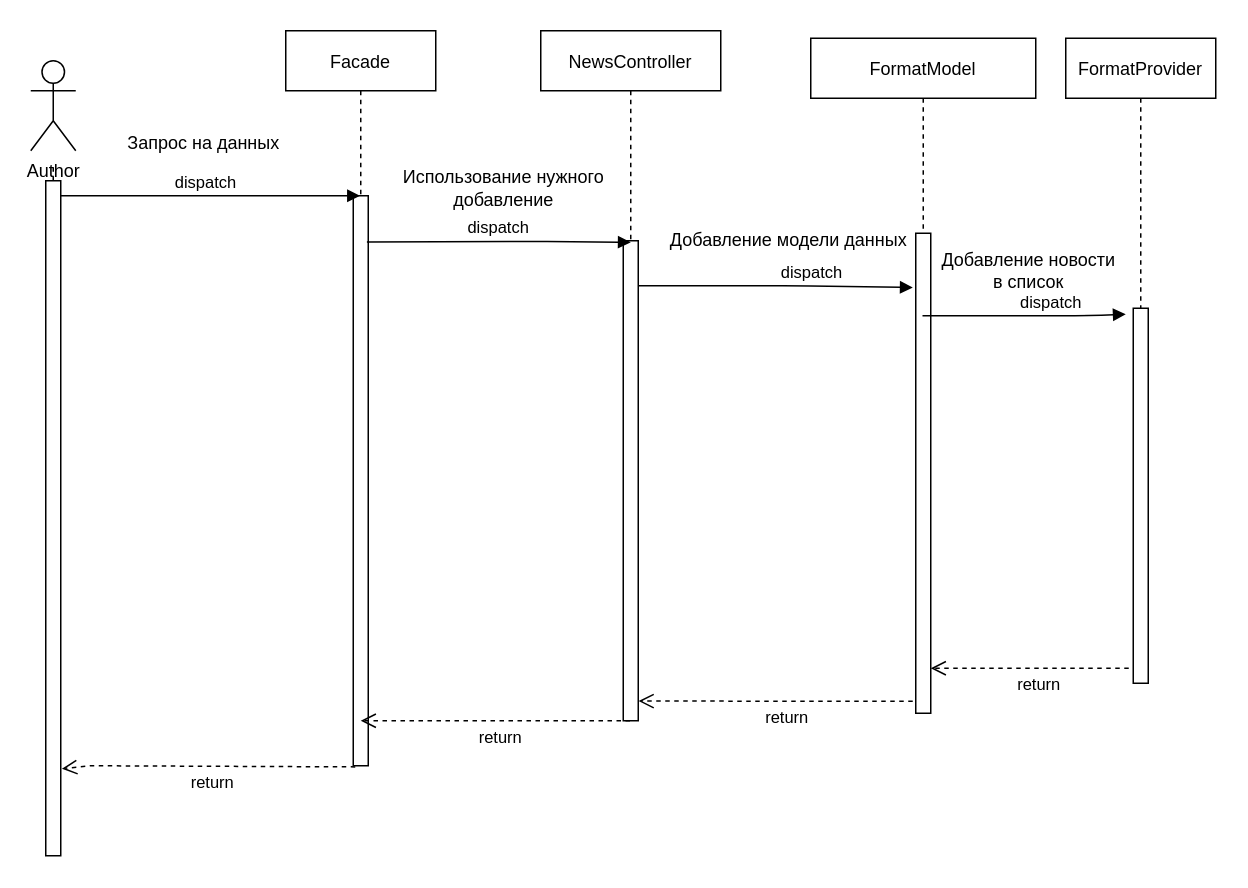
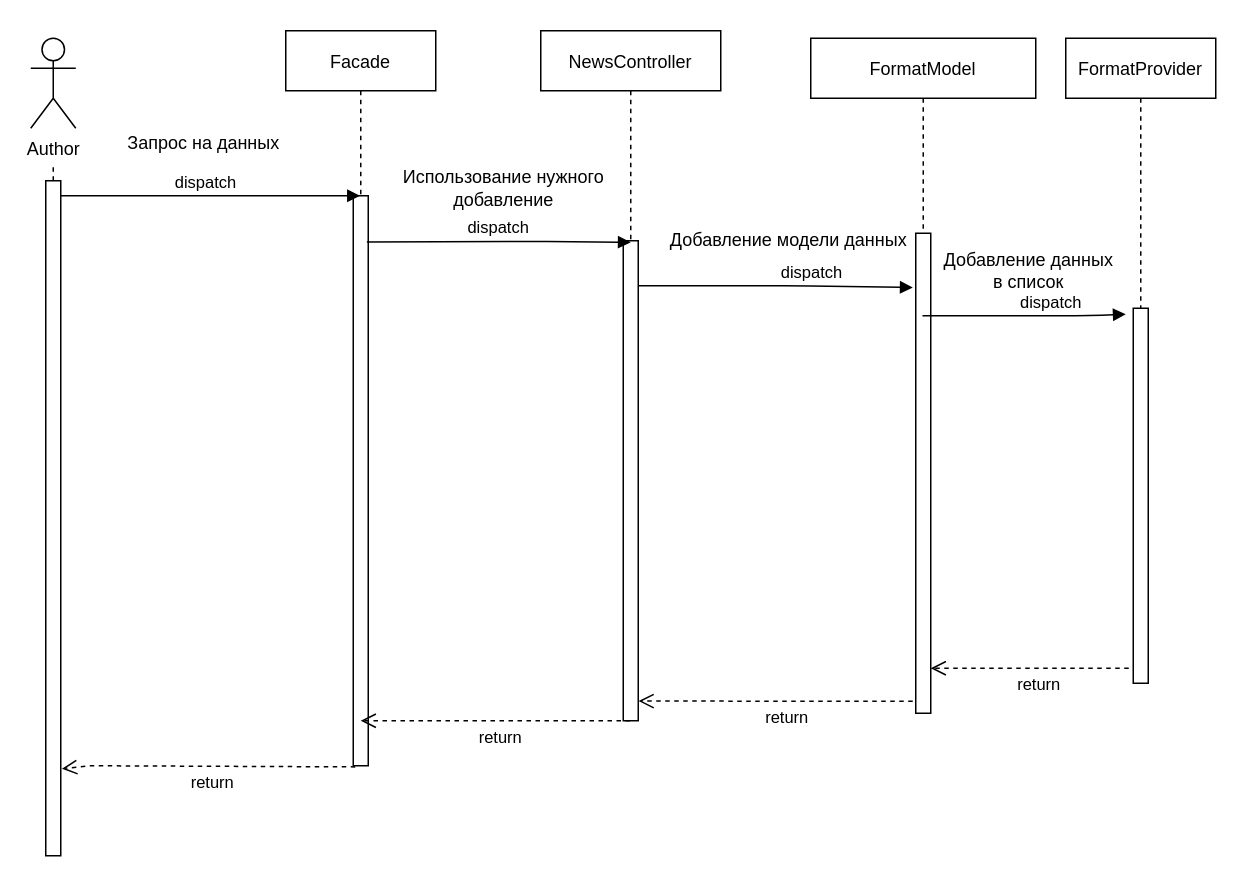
node "Author": moved (53, 106) -> (53, 83)
node "Добавление новости в список": label "Добавление новости в список" -> "Добавление данных в список"
